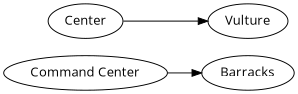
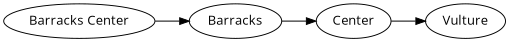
edge "Barracks" -> "Center": added
node "Command Center": label "Command Center" -> "Barracks Center"
